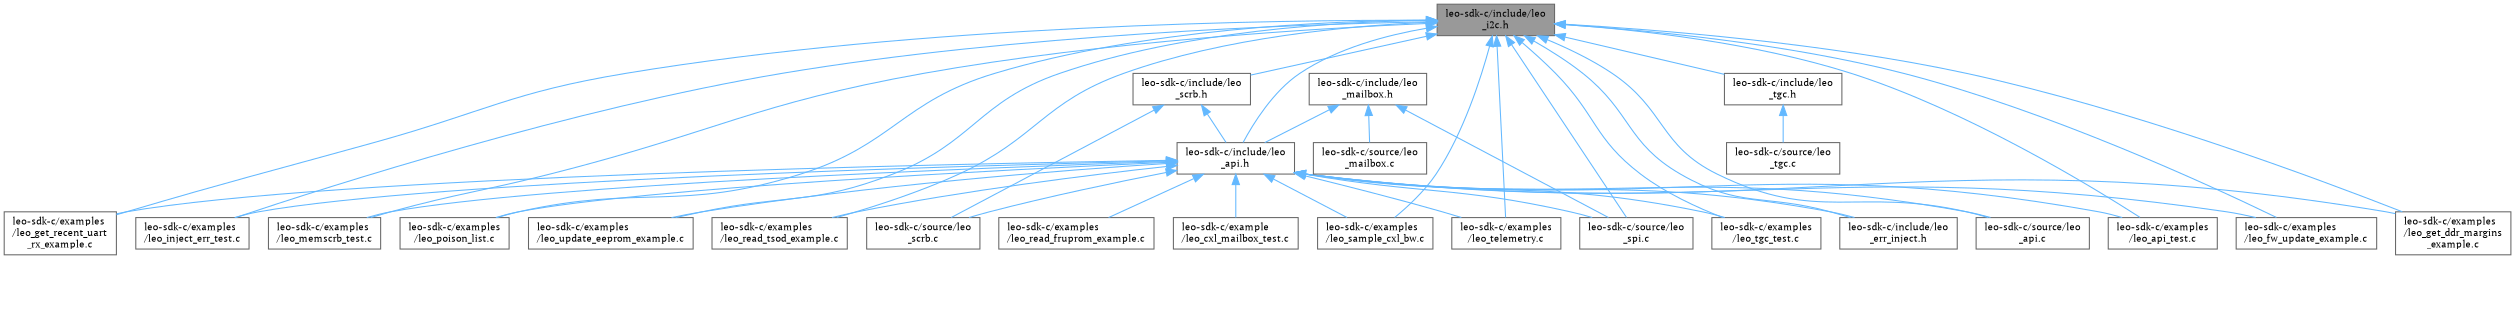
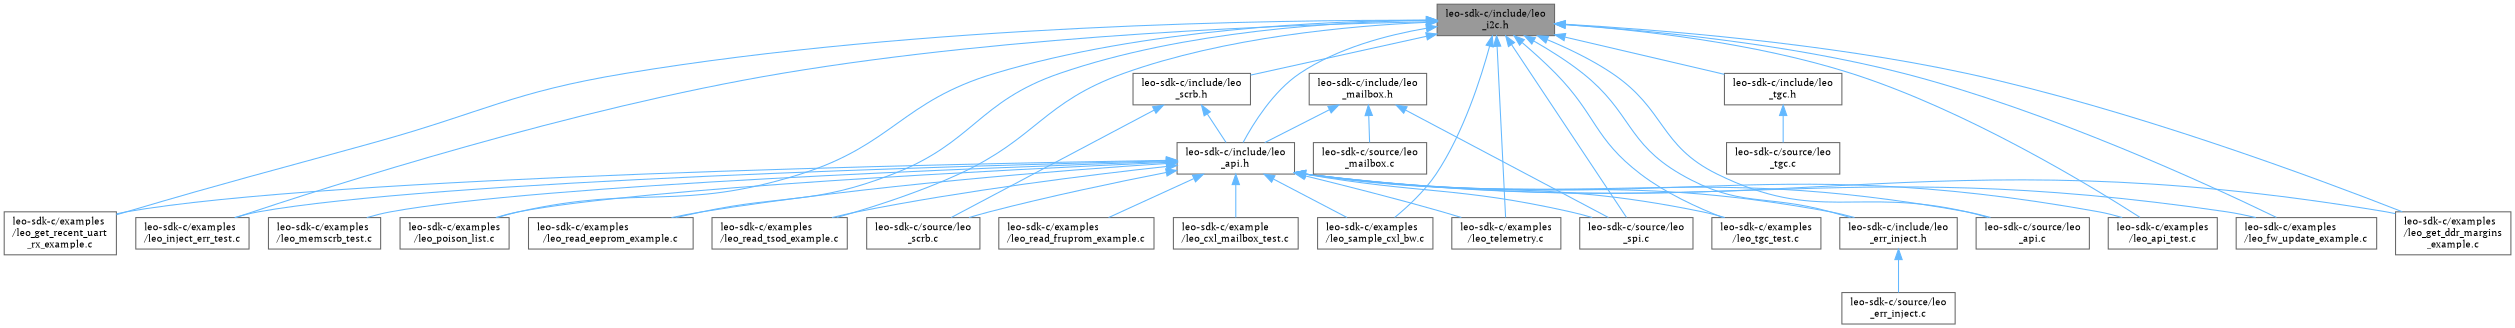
edge "leo-sdk-c/examples /leo_memscrb_test.c" -> "leo-sdk-c/include/leo _i2c.h": removed
node "leo-sdk-c/examples /leo_update_eeprom_example.c": label "leo-sdk-c/examples /leo_update_eeprom_example.c" -> "leo-sdk-c/examples /leo_read_eeprom_example.c"
node "leo-sdk-c/source/leo _err_inject.c": added
